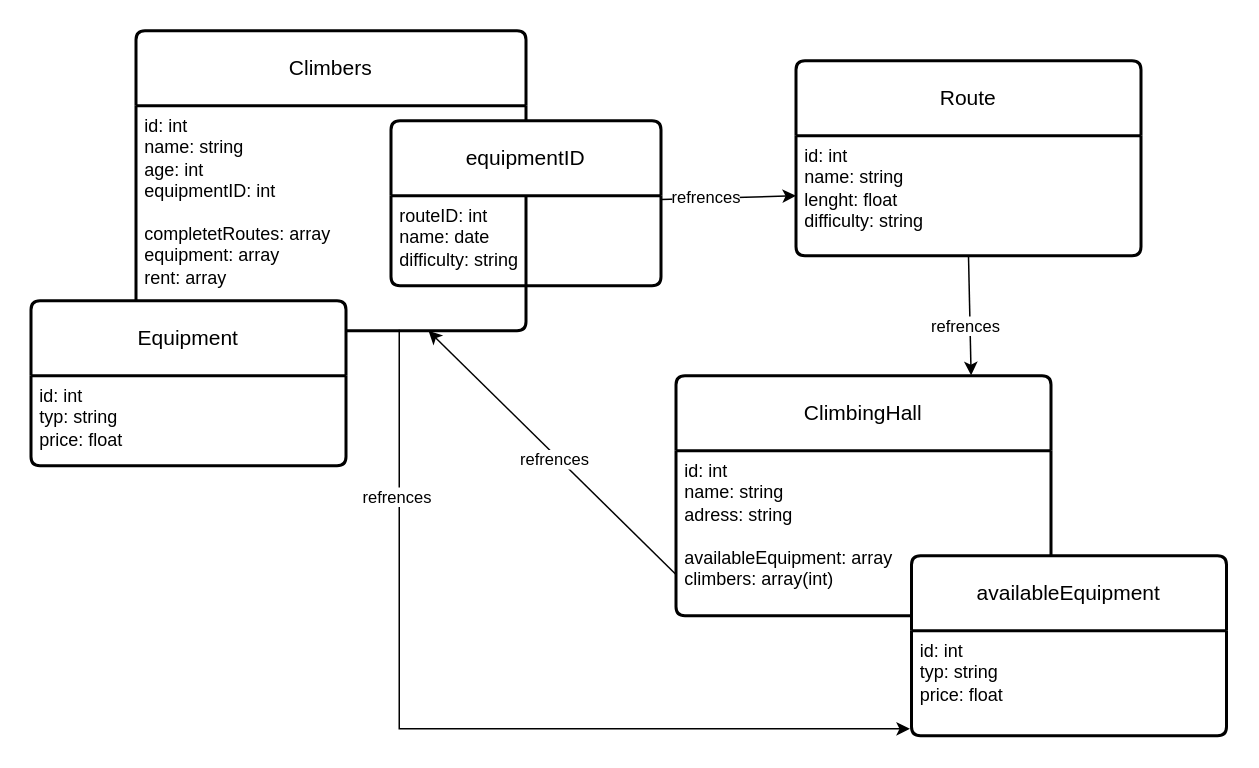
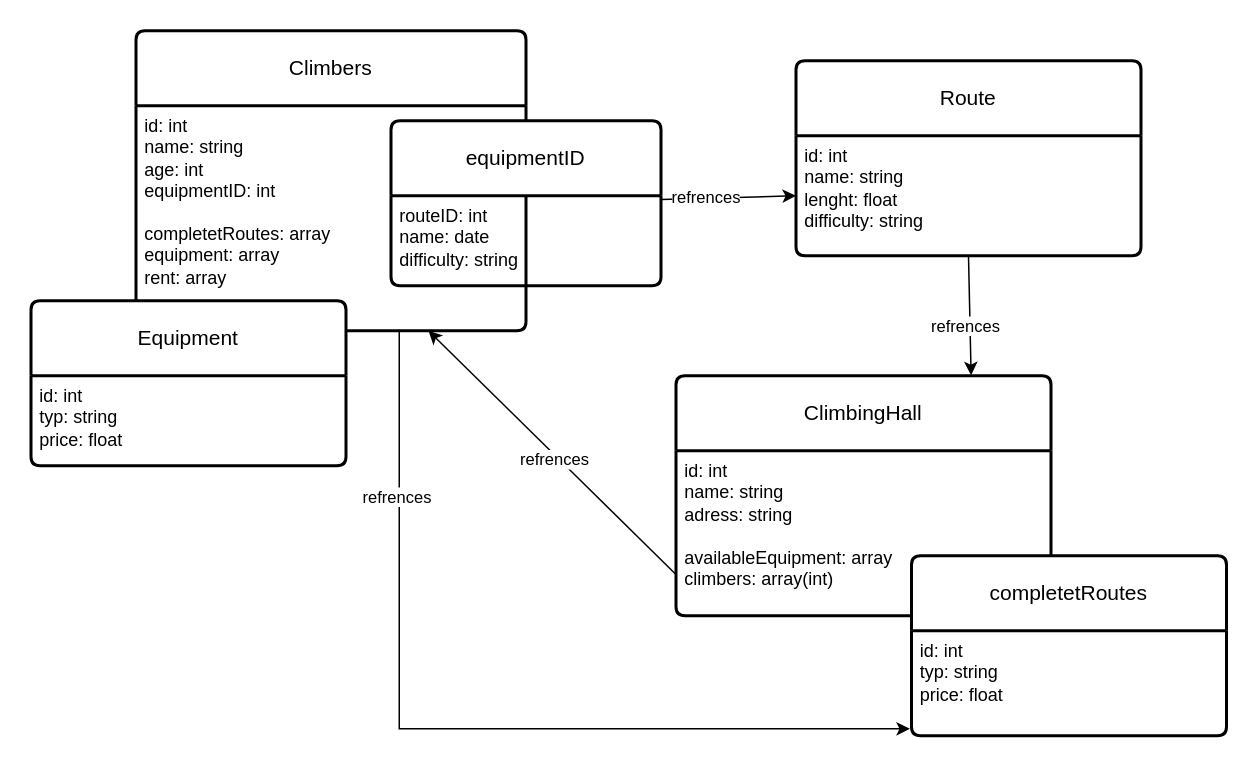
node "availableEquipment": label "availableEquipment" -> "completetRoutes"
